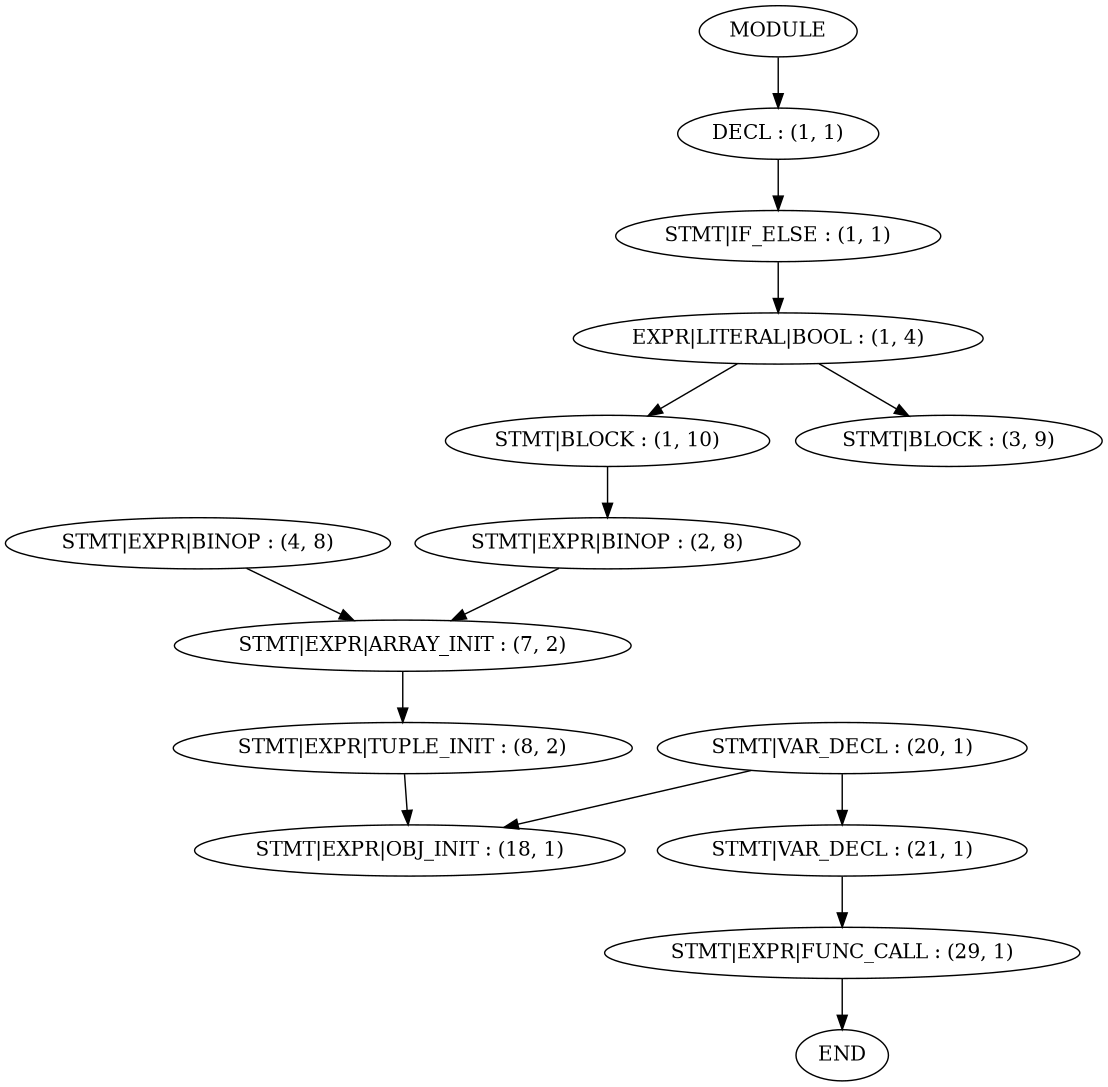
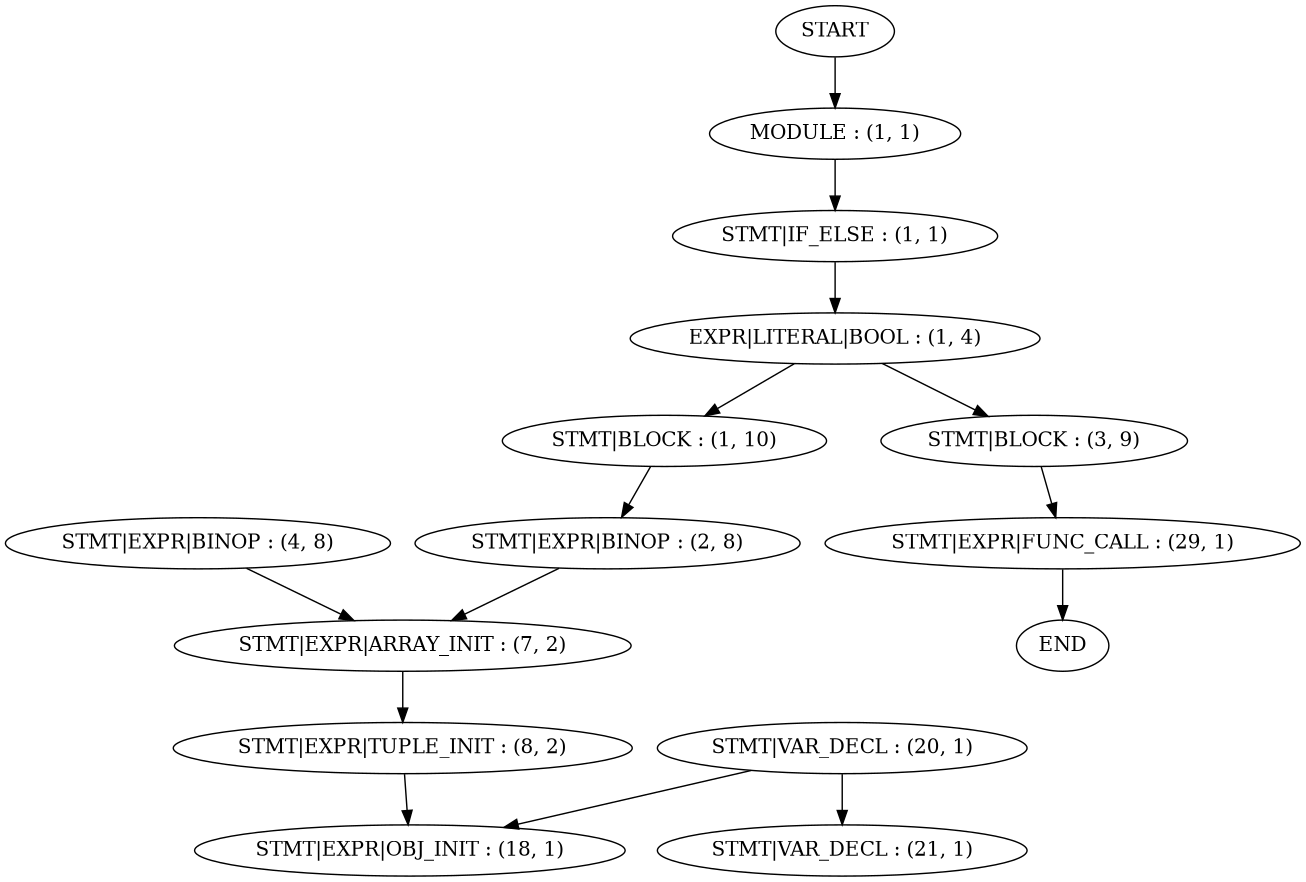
node "MODULE": label "MODULE" -> "START"
node "DECL : (1, 1)": label "DECL : (1, 1)" -> "MODULE : (1, 1)"
edge "STMT|VAR_DECL : (21, 1)" -> "STMT|EXPR|FUNC_CALL : (29, 1)": now "STMT|BLOCK : (3, 9)" -> "STMT|EXPR|FUNC_CALL : (29, 1)"
